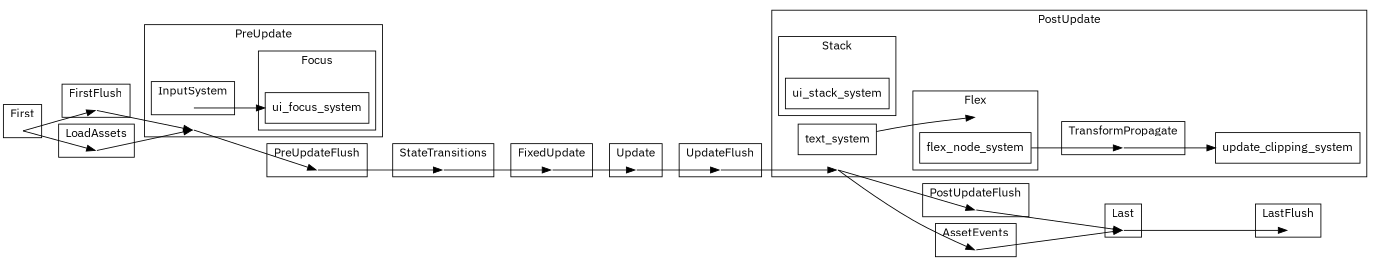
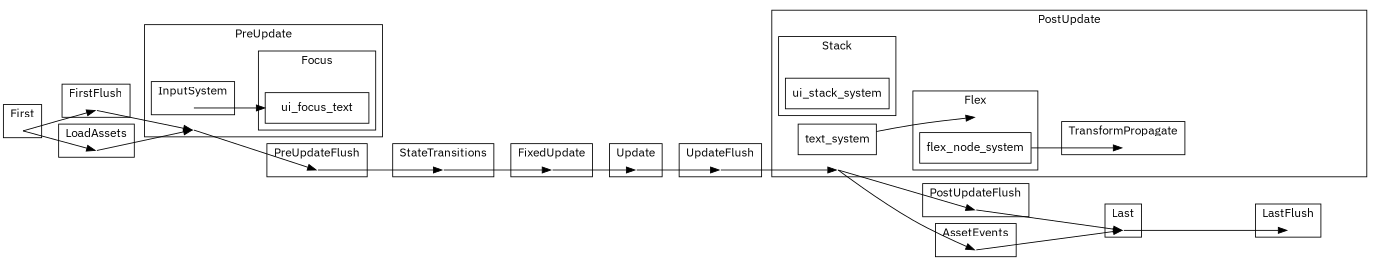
node "ui_focus_system": label "ui_focus_system" -> "ui_focus_text"
node "update_clipping_system": removed
